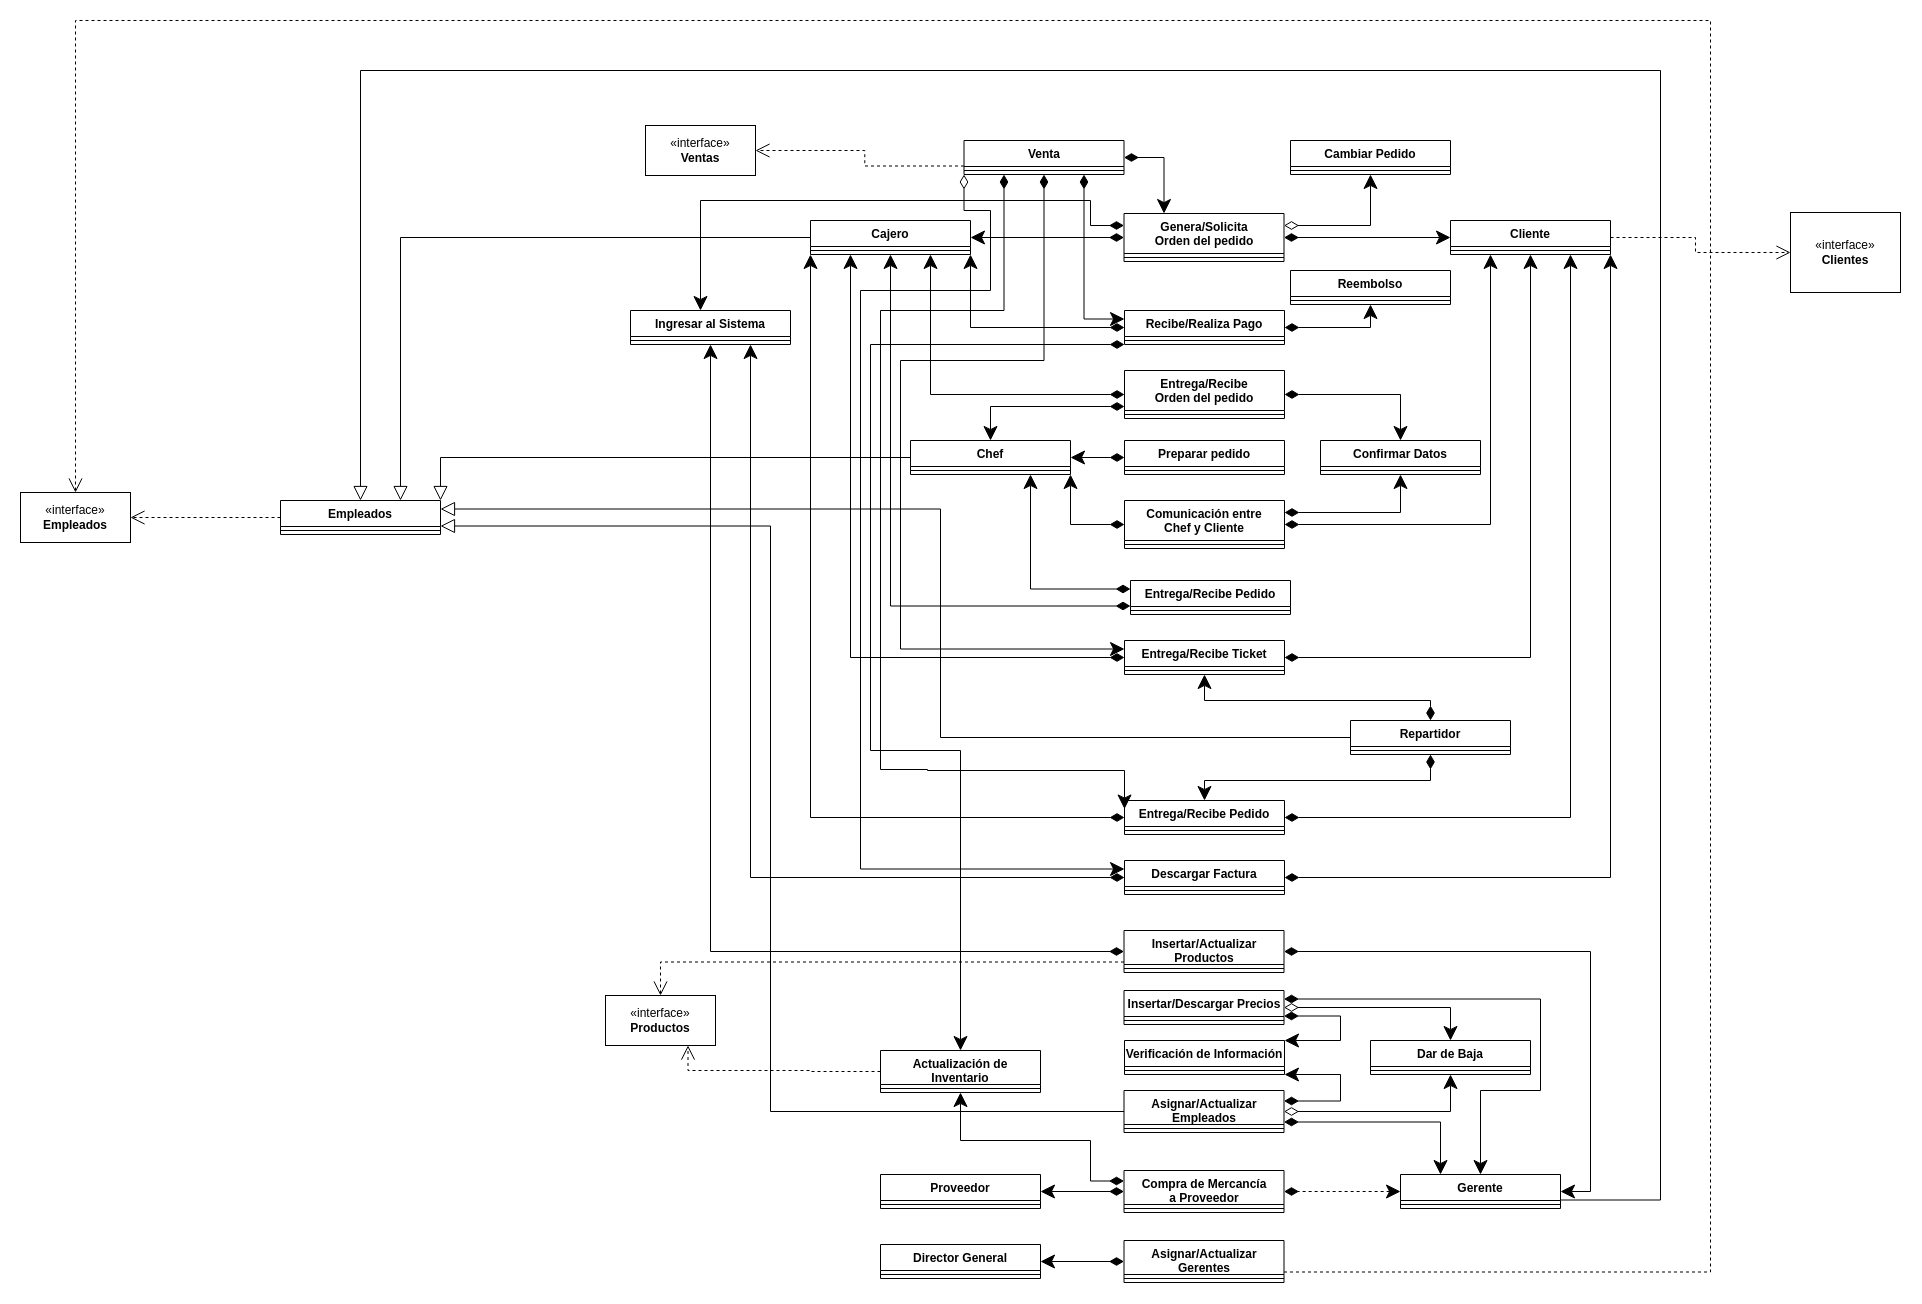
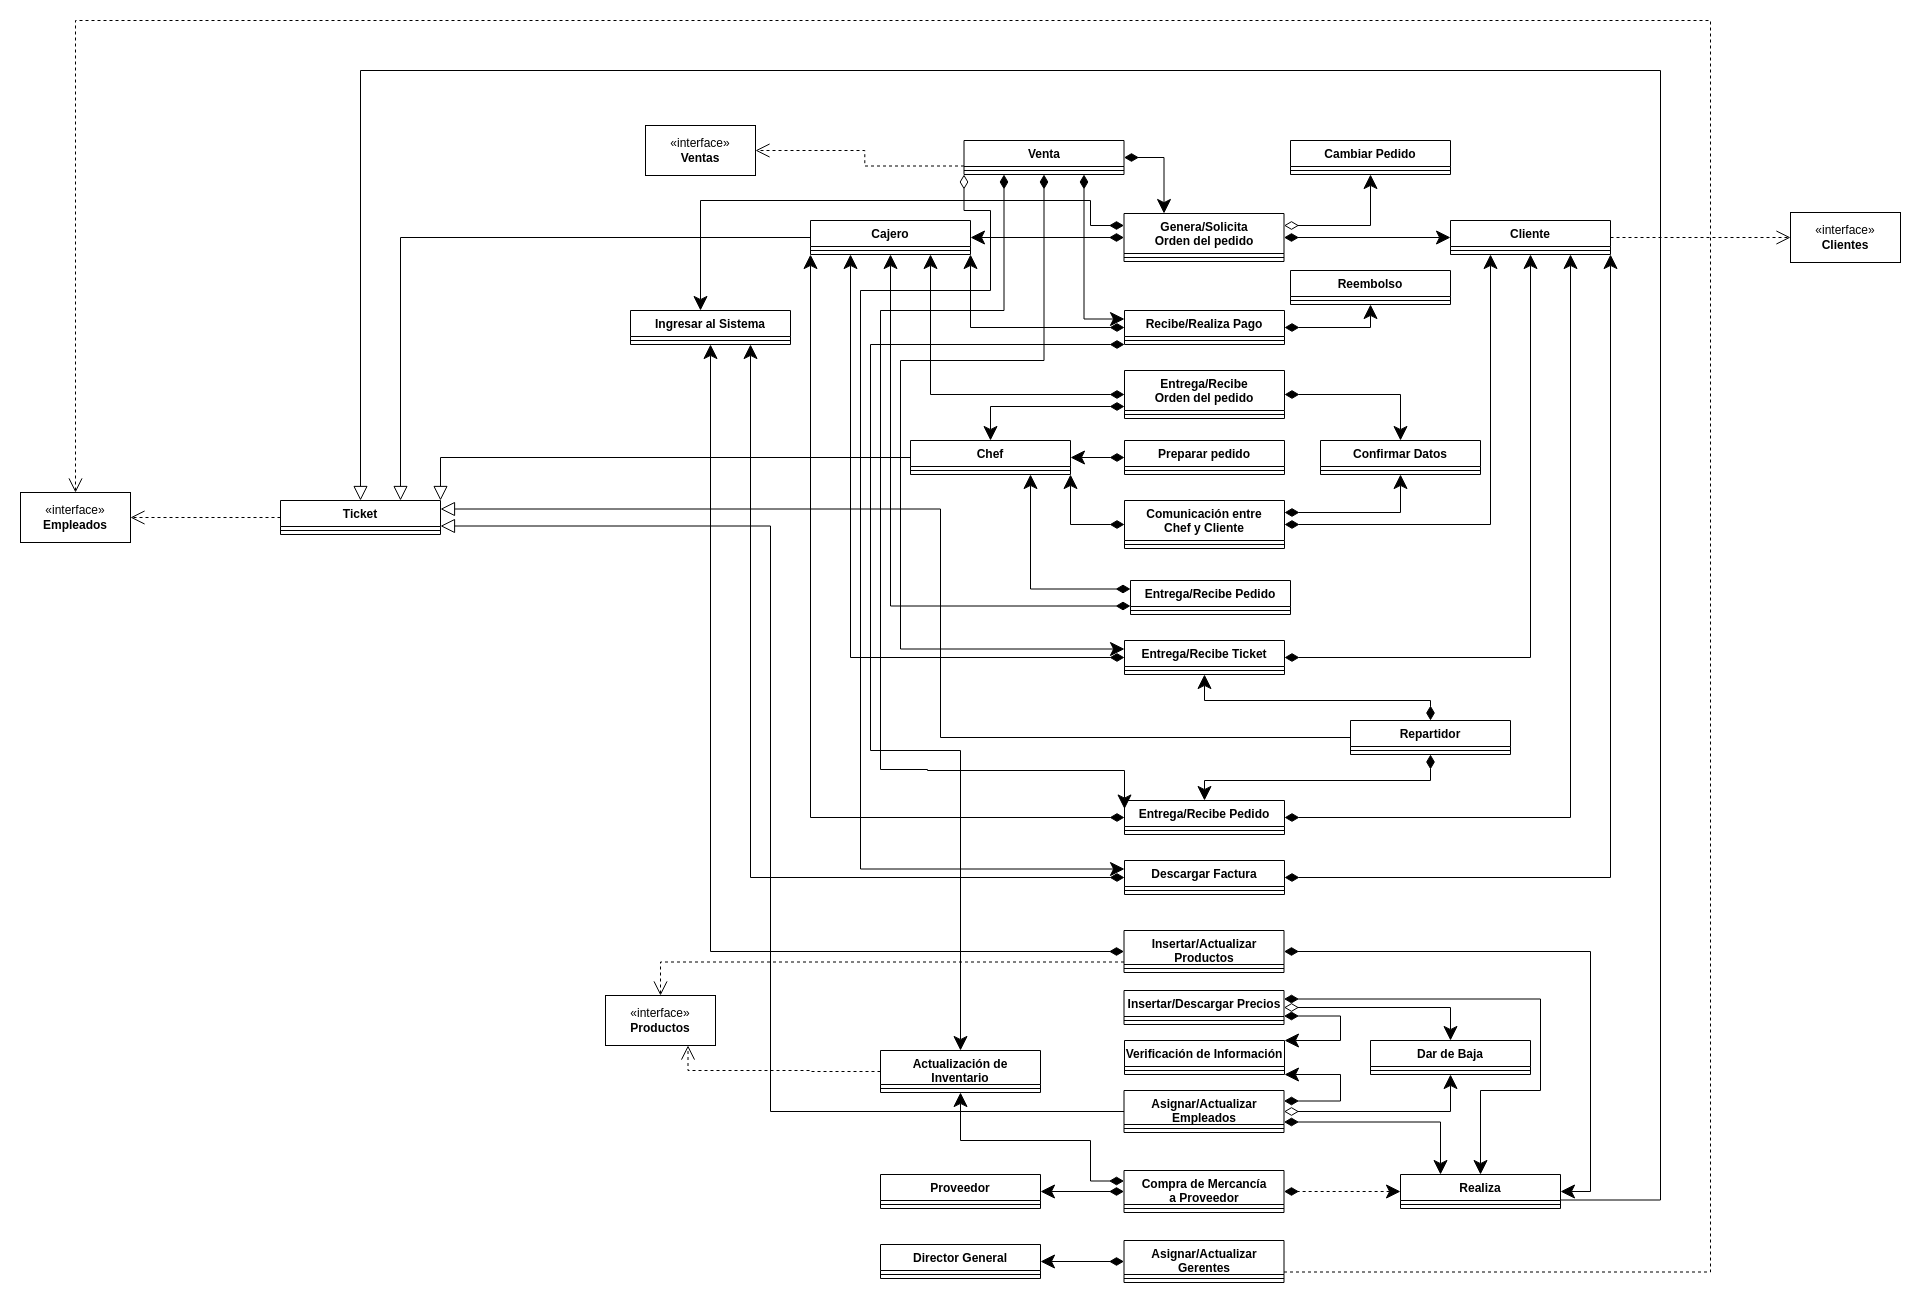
node "«interface» Clientes": size 110x80 -> 110x50
node "Empleados": label "Empleados" -> "Ticket"
node "Gerente": label "Gerente" -> "Realiza"
